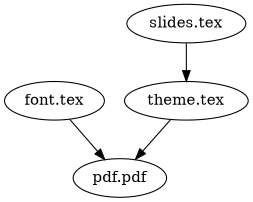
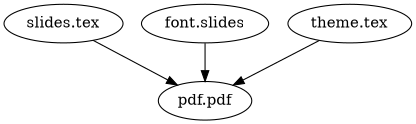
edge "slides.tex" -> "theme.tex": now "slides.tex" -> "pdf.pdf"
node "font.tex": label "font.tex" -> "font.slides"
